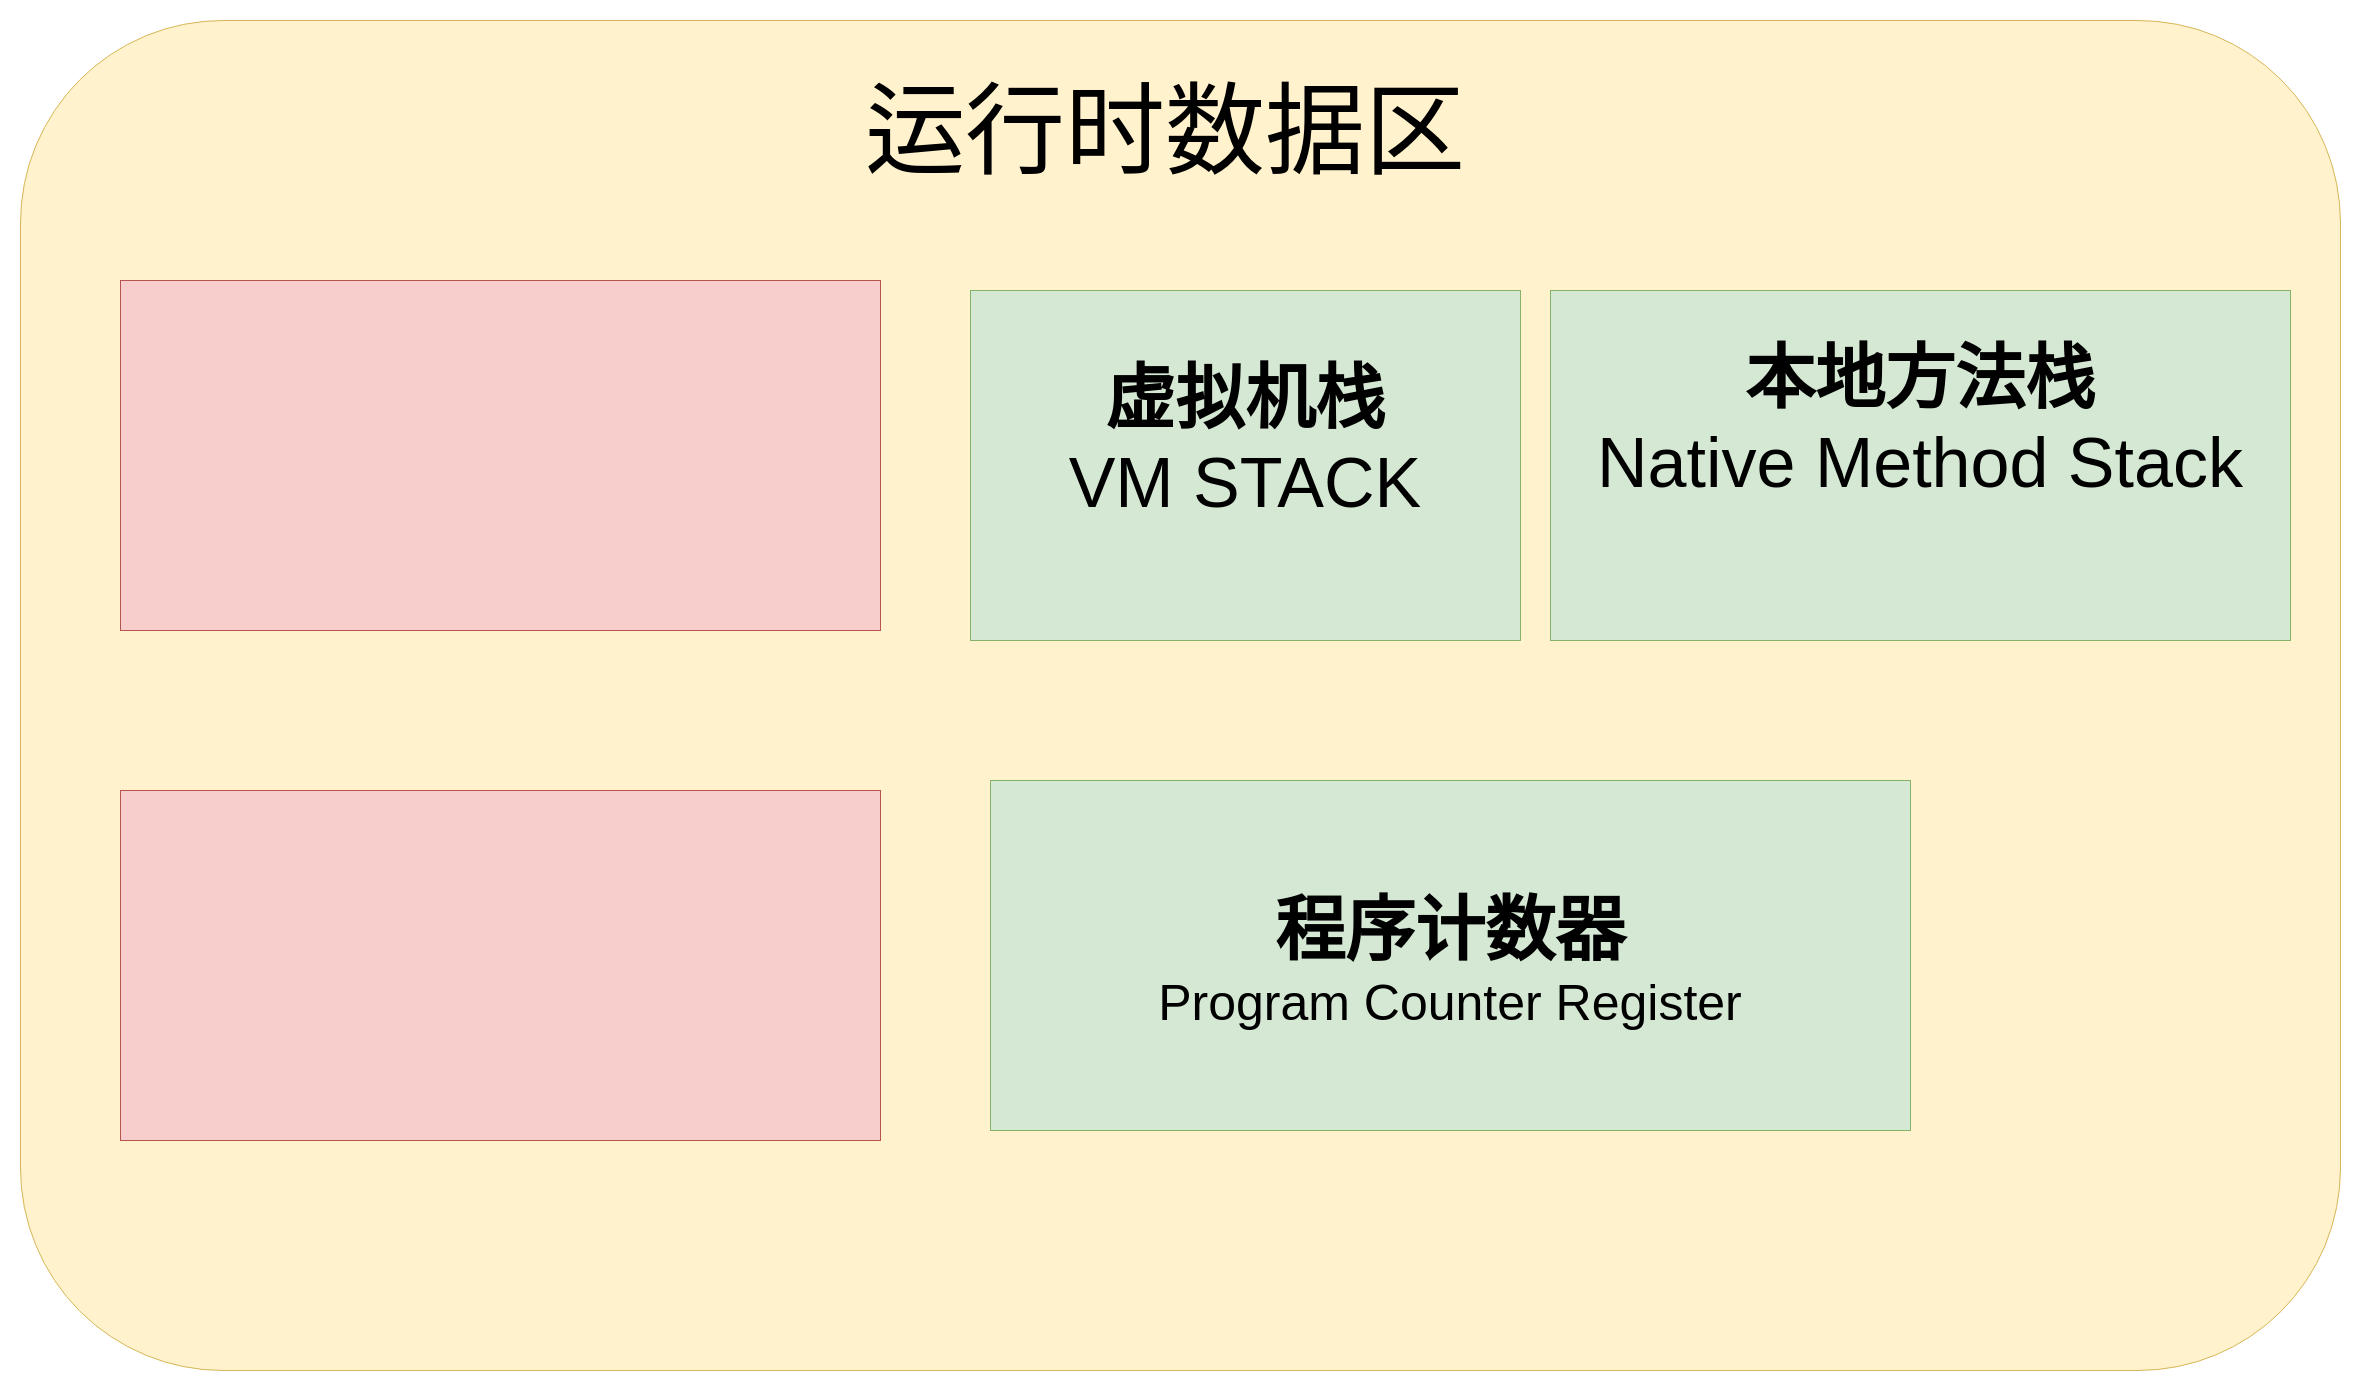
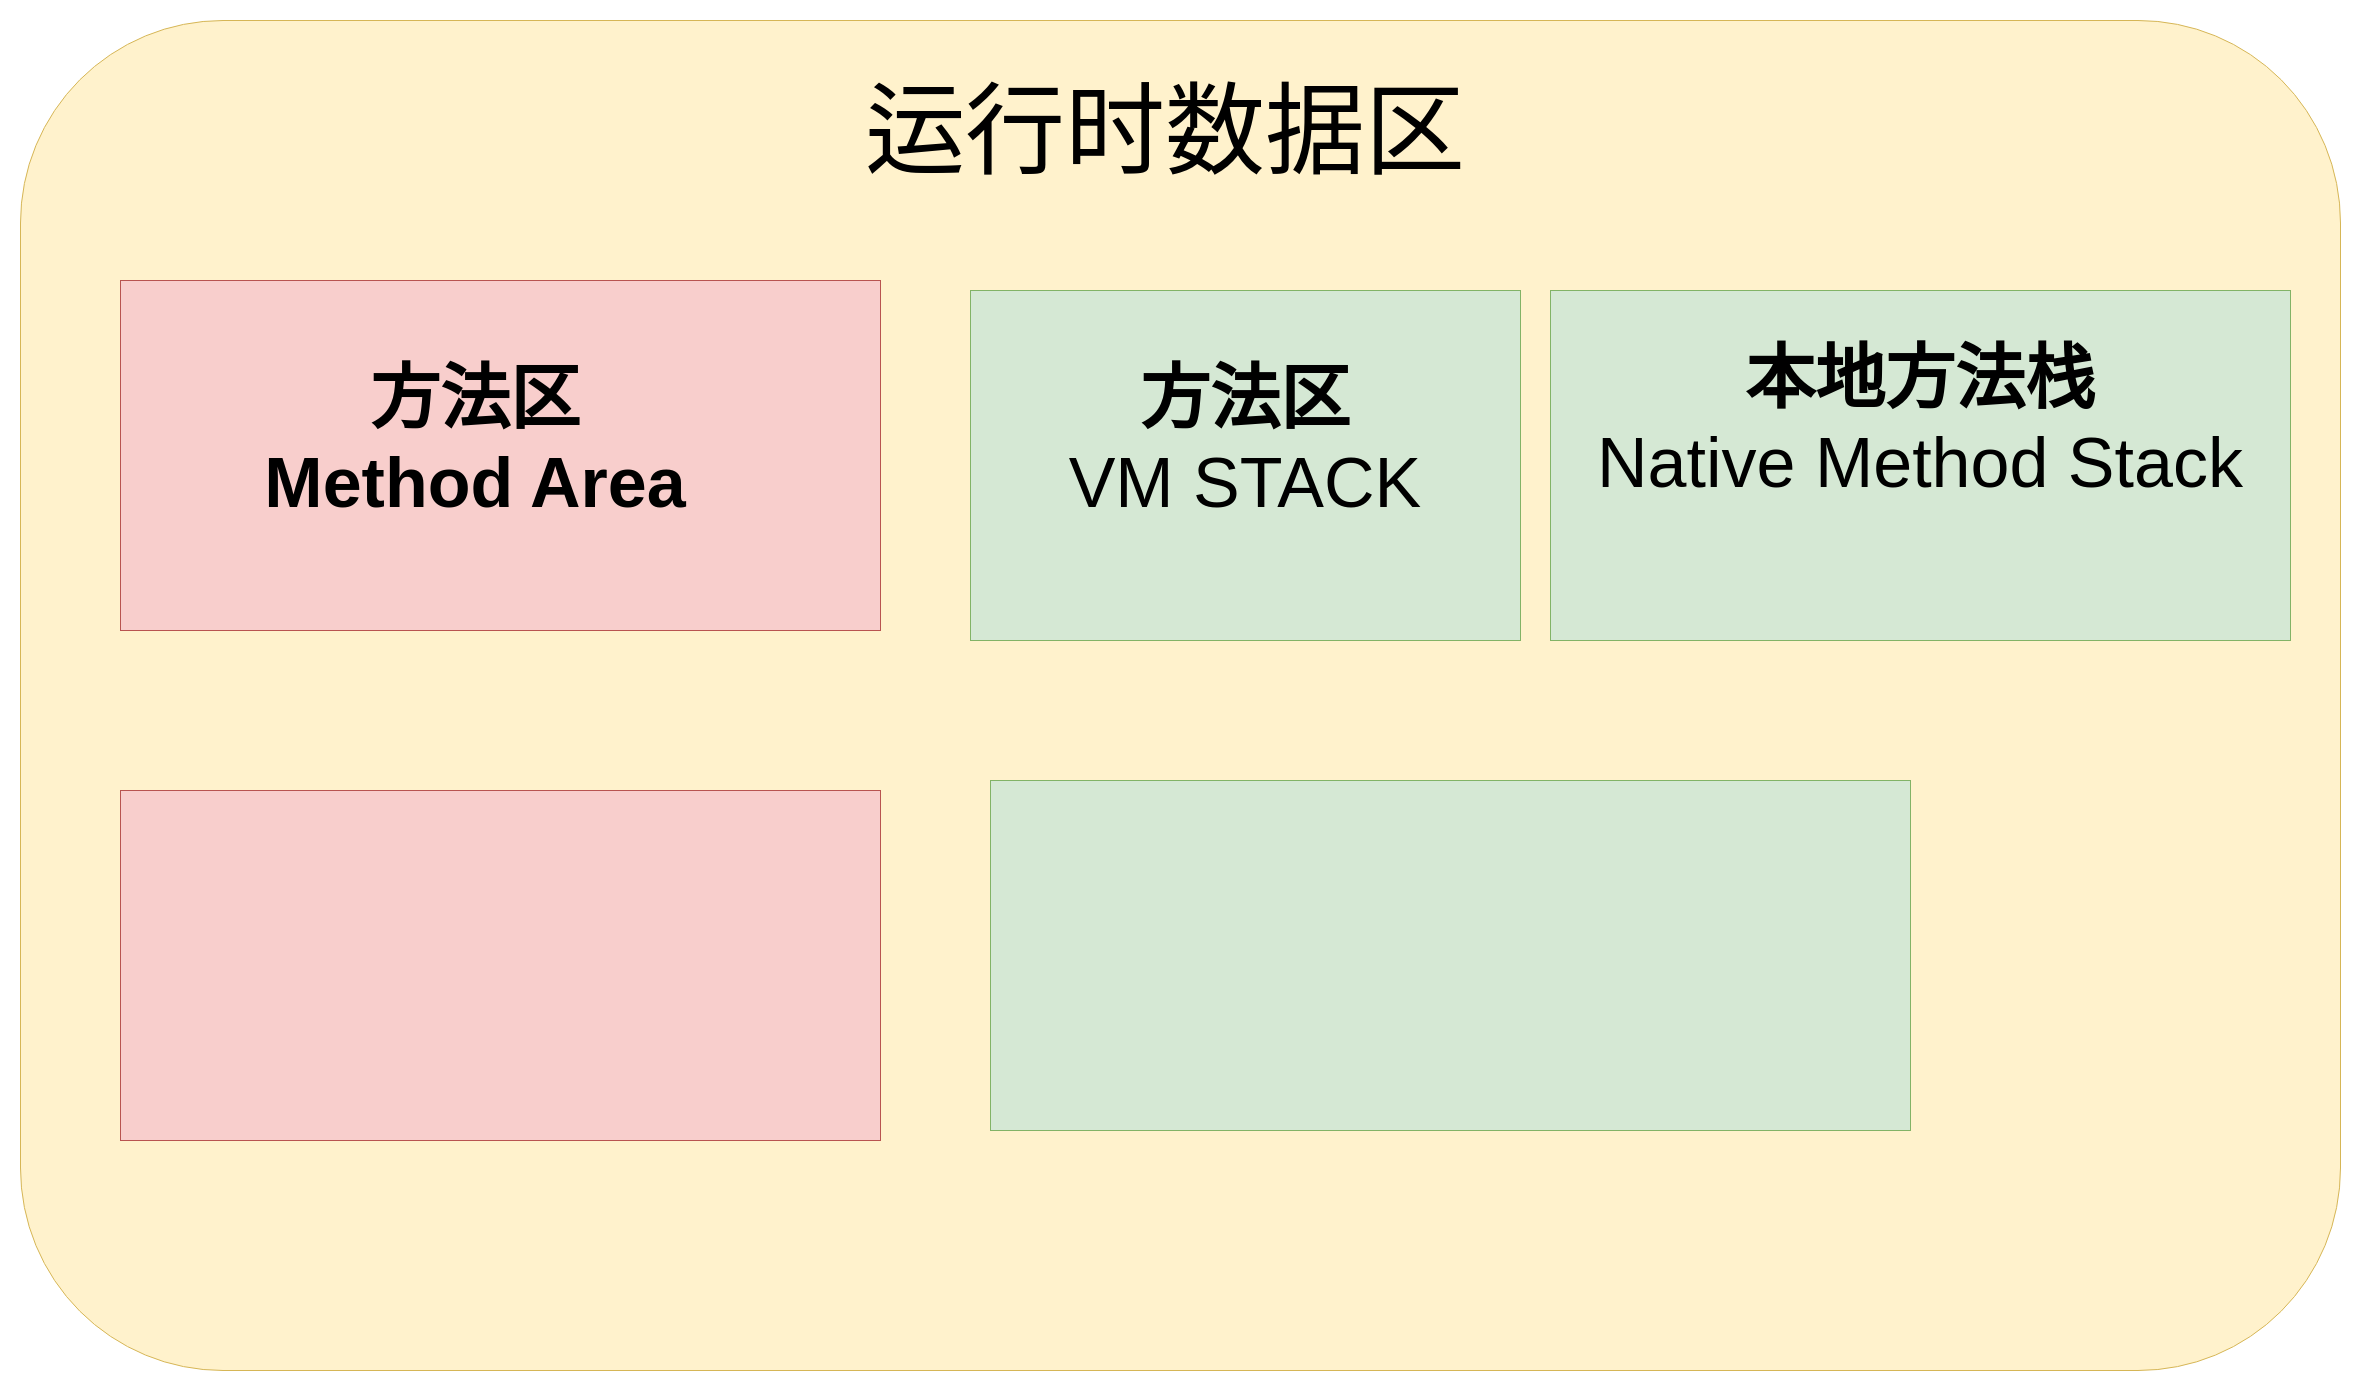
node "方法区 Method Area": added
node "虚拟机栈 VM STACK": label "虚拟机栈 VM STACK" -> "方法区 VM STACK"
node "程序计数器 Program Counter Register": removed
